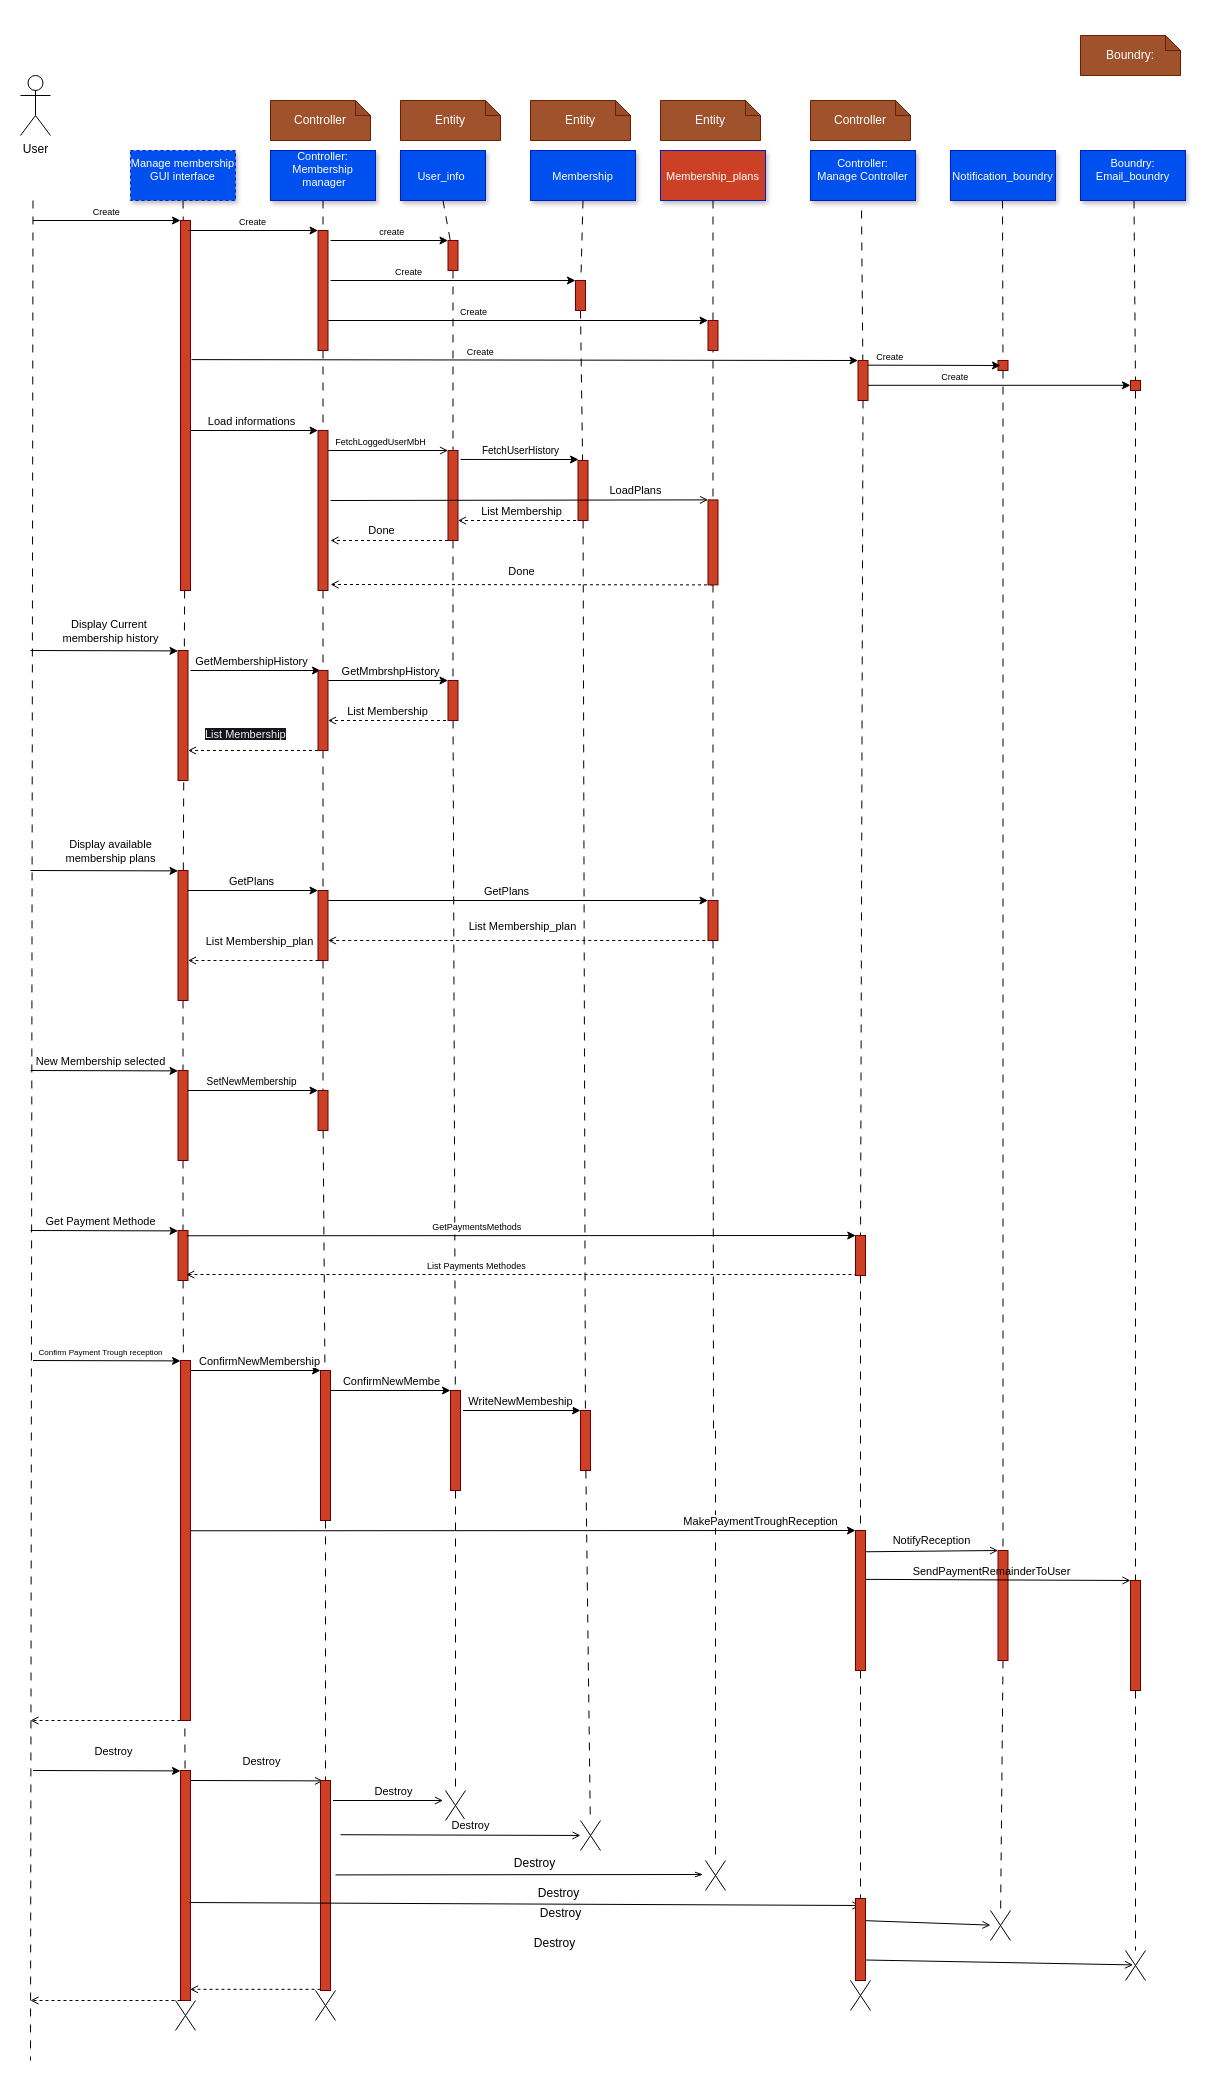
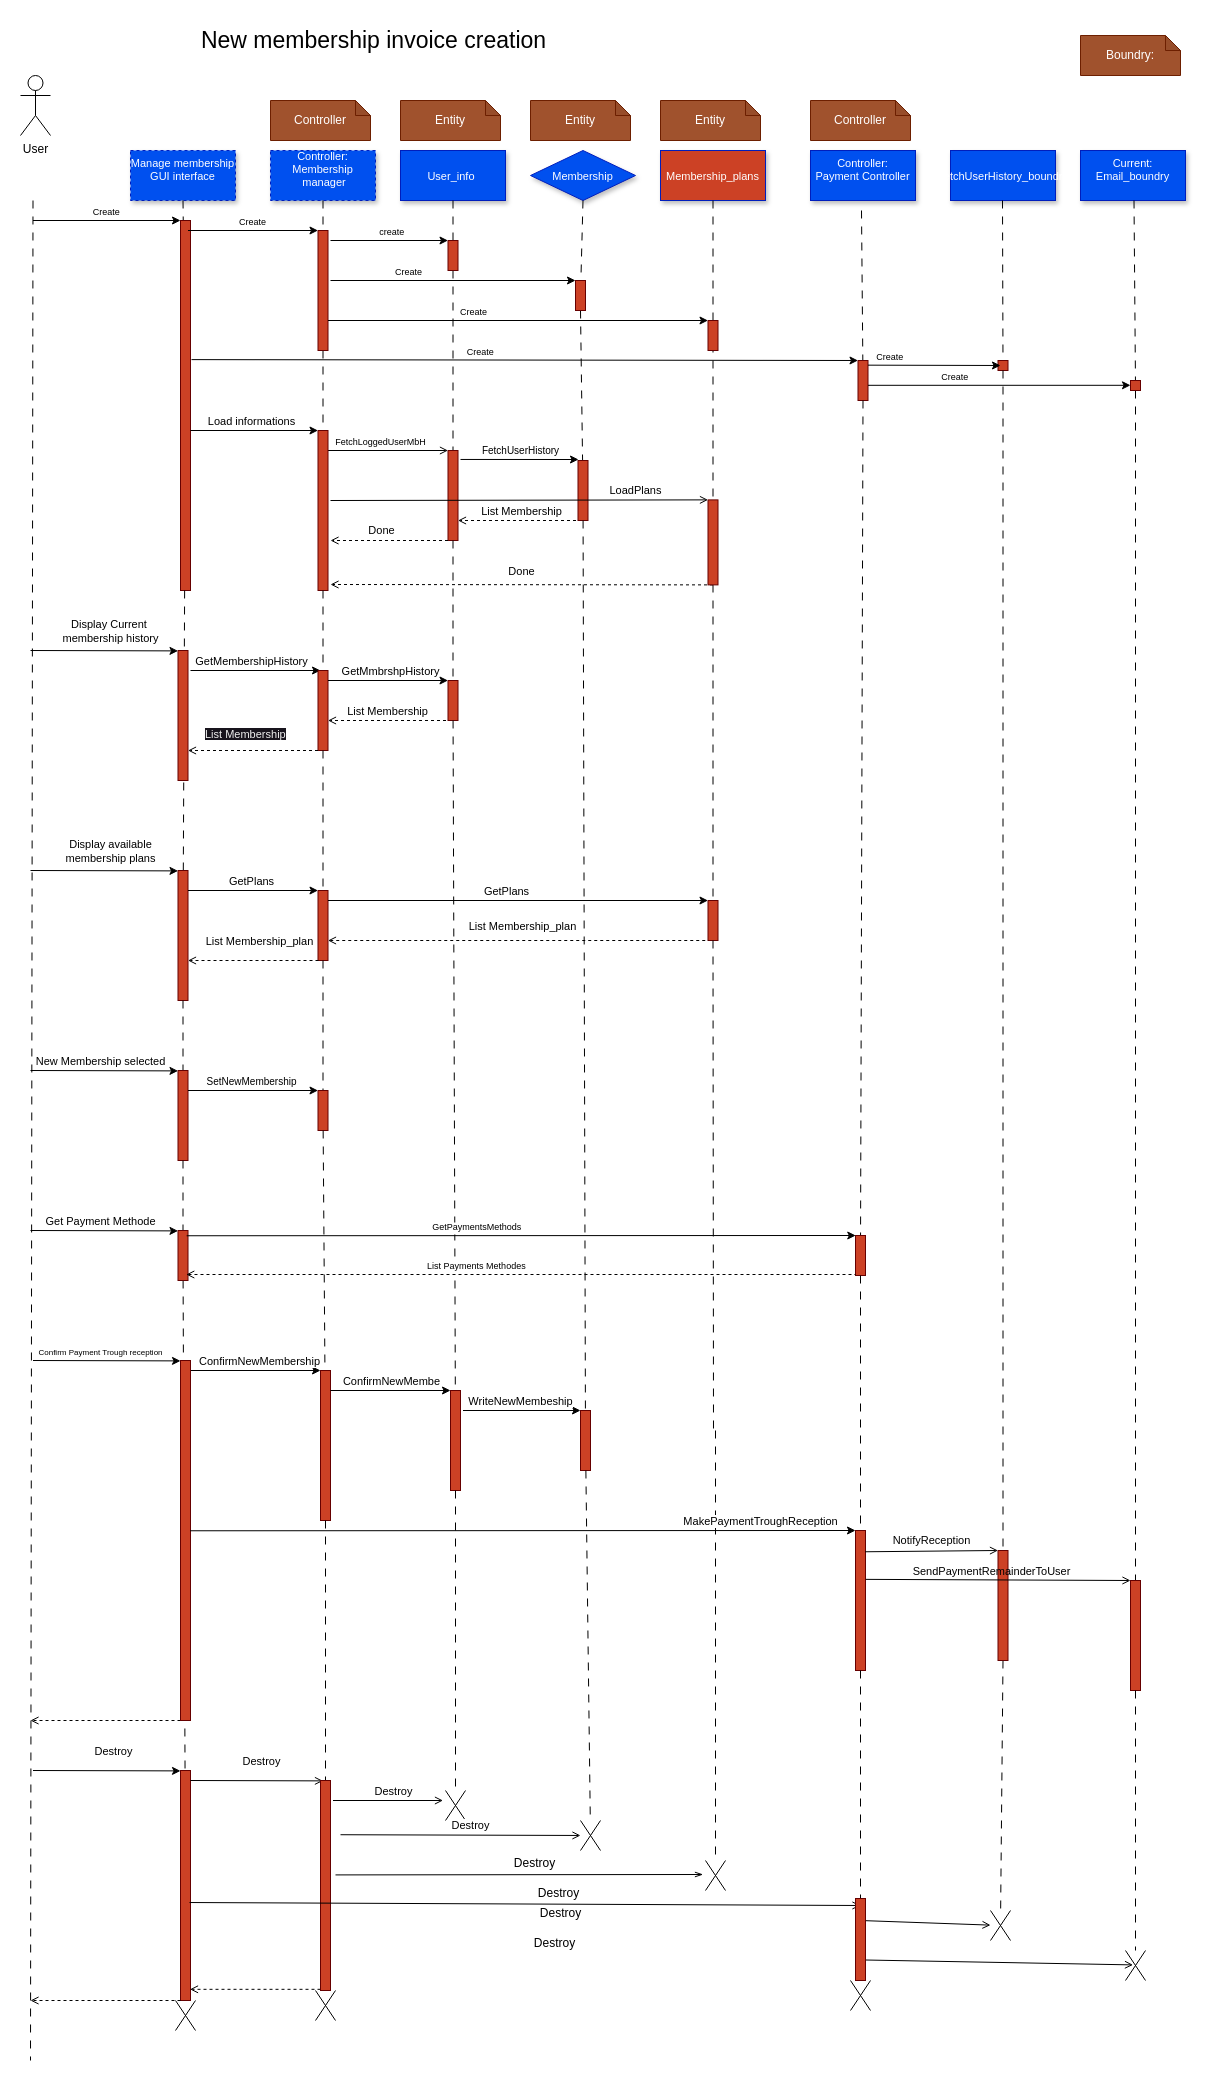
node "New membership invoice creation": added
node "Controller: Manage Controller": label "Controller: Manage Controller" -> "Controller: Payment Controller"
node "Boundry: Email_boundry": label "Boundry: Email_boundry" -> "Current: Email_boundry"
node "Controller: Membership manager": style solid -> dashed
node "User_info": size 85x50 -> 105x50
node "Membership": shape rectangle -> diamond
node "Notification_boundry": label "Notification_boundry" -> "FetchUserHistory_boundry"
